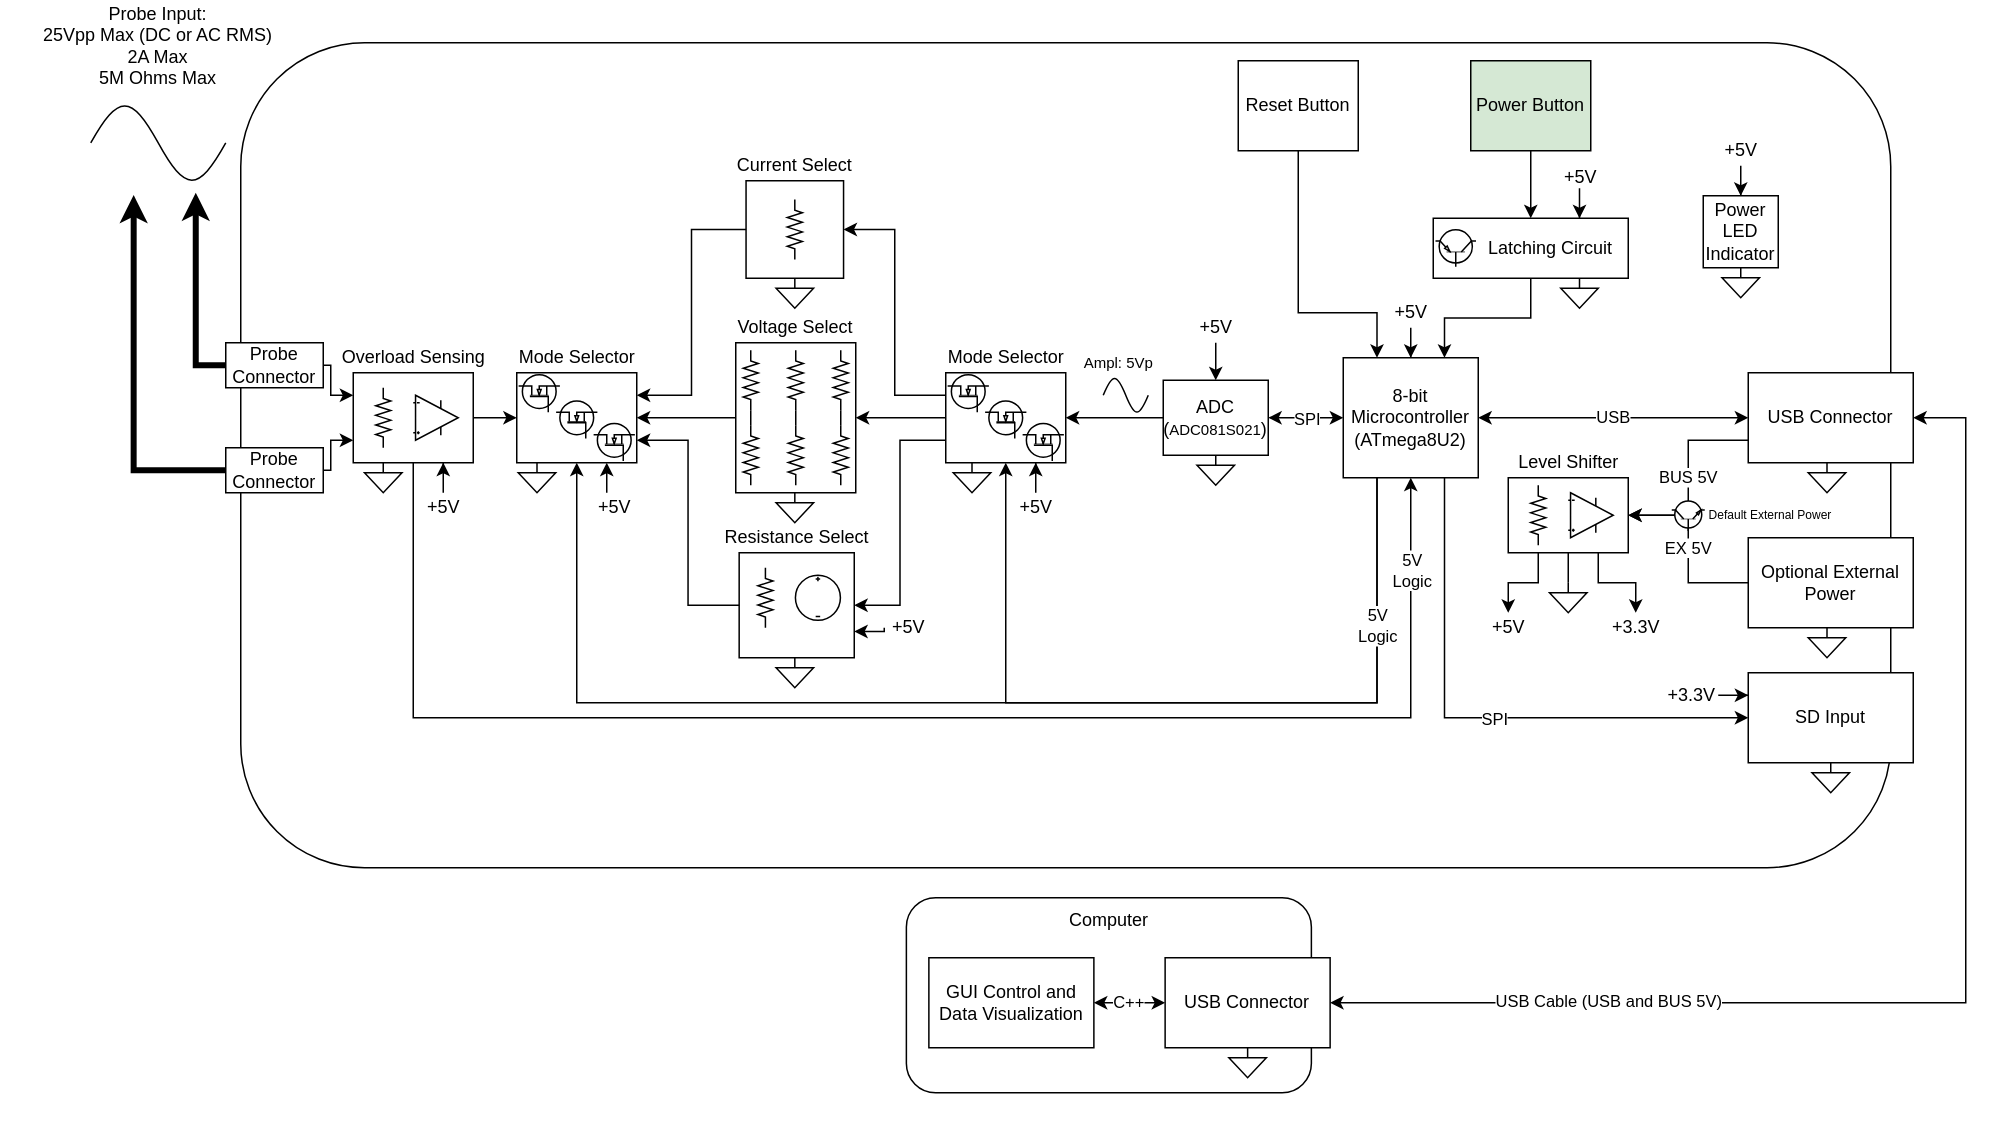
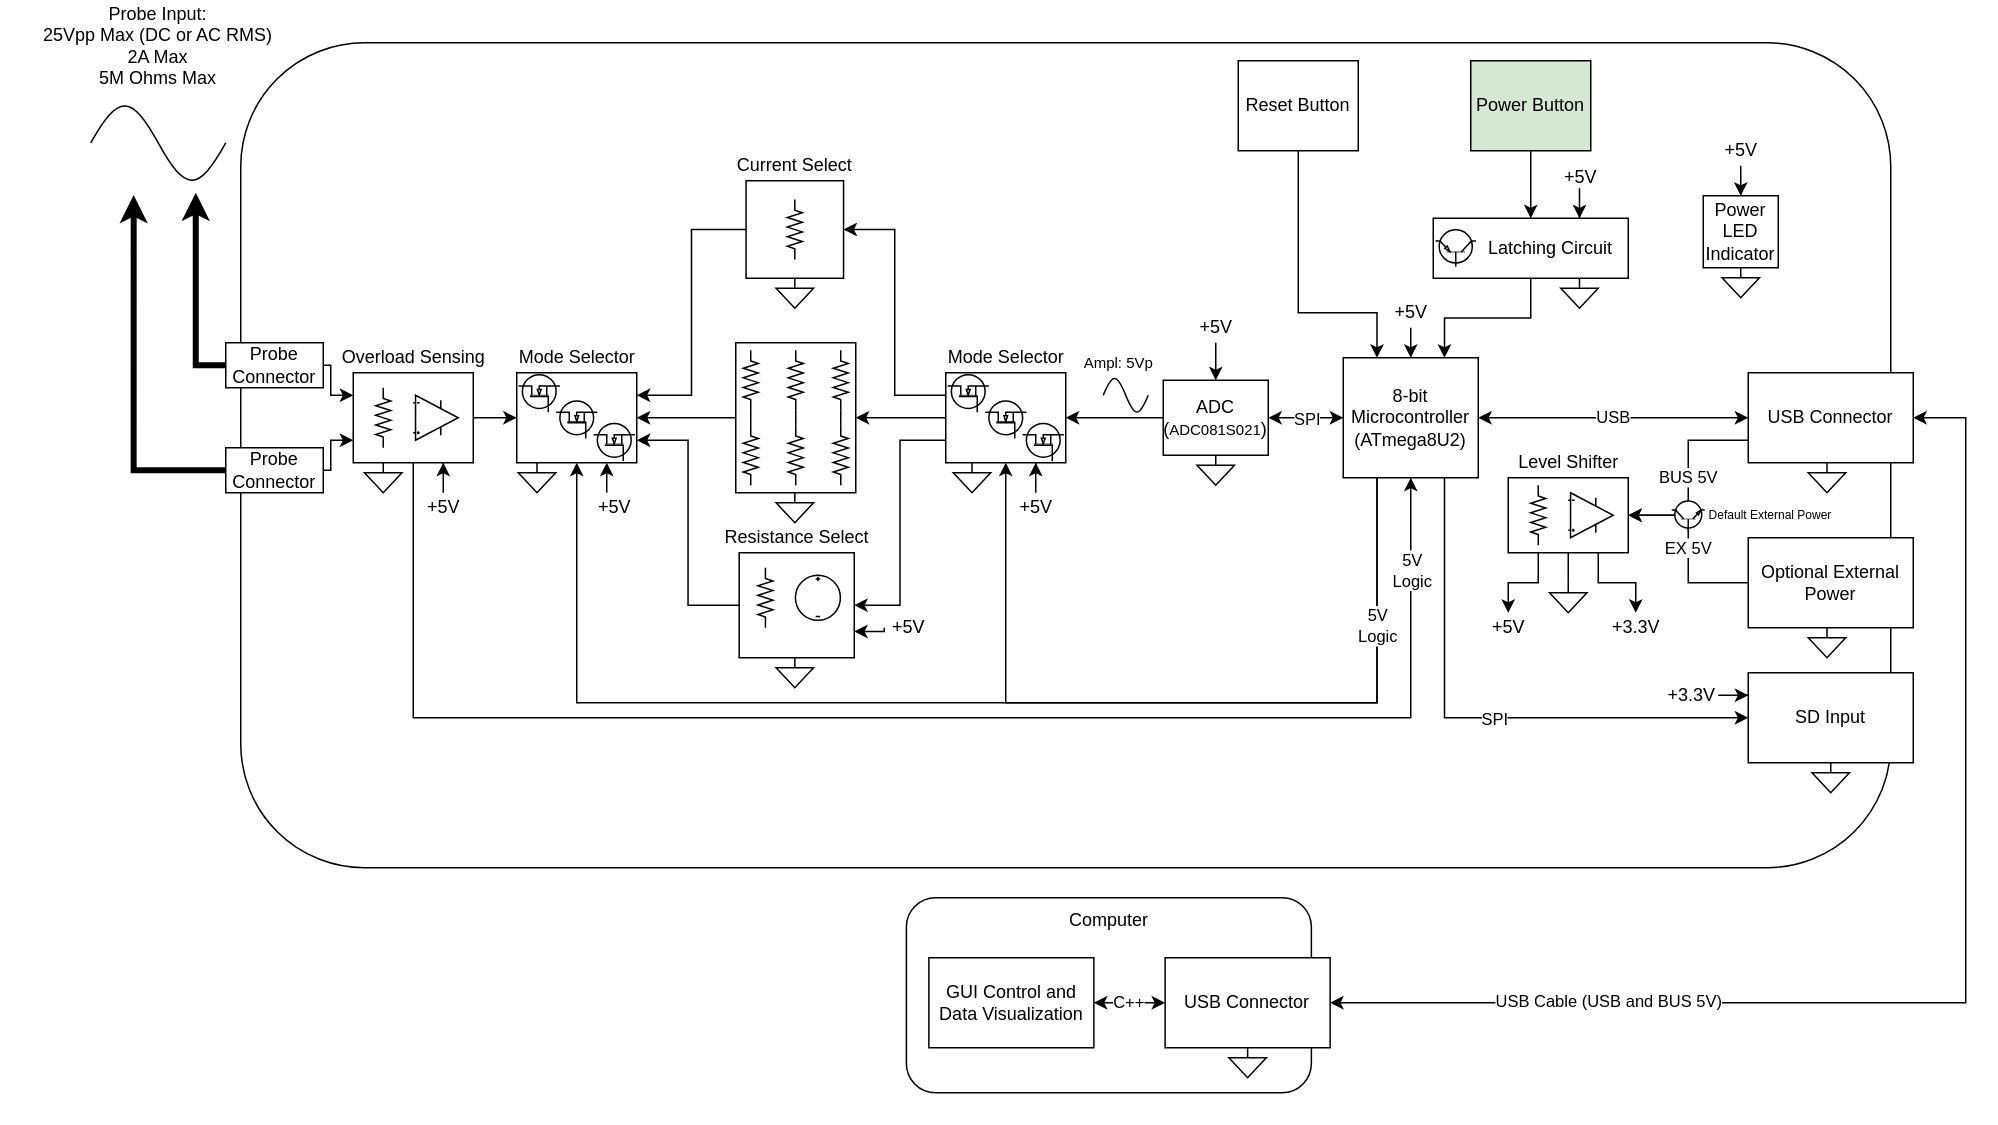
node "Voltage Select": removed
